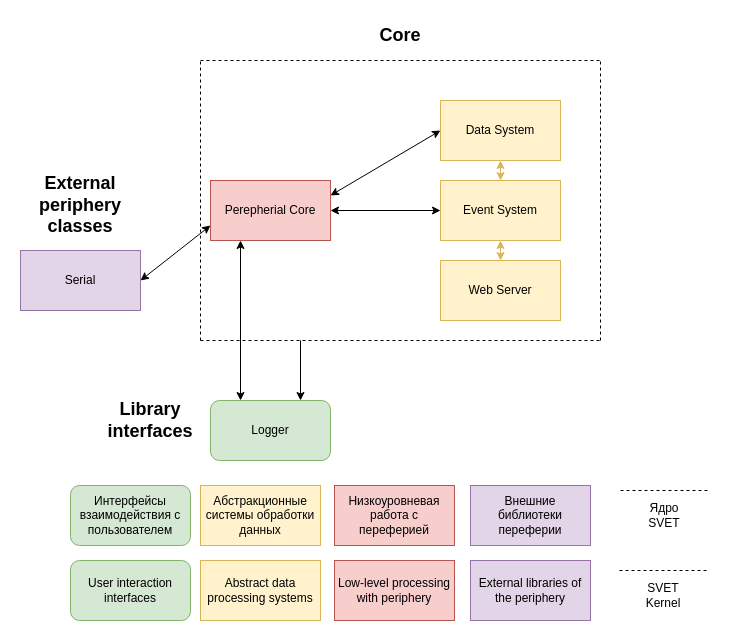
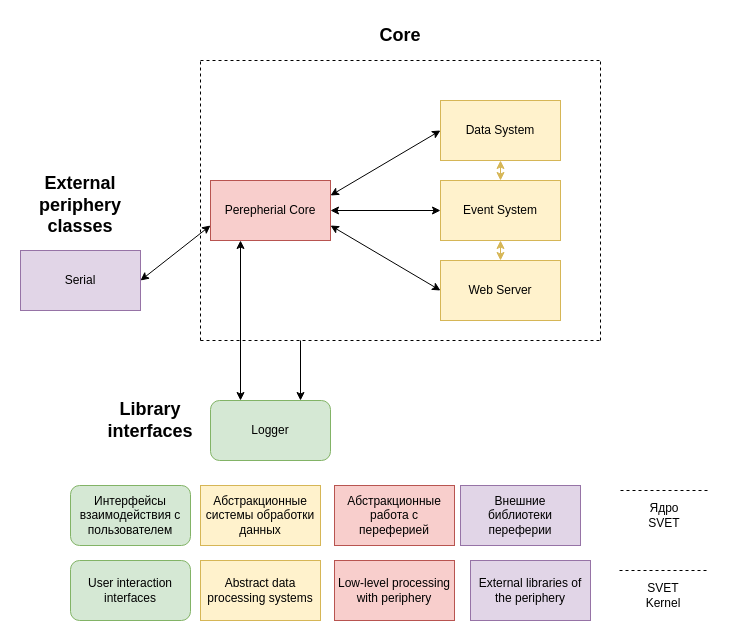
edge "Perepherial Core" -- "Web Server": added
node "Низкоуровневая работа с переферией": label "Низкоуровневая работа с переферией" -> "Абстракционные работа с переферией"
node "Внешние библиотеки переферии": moved (531, 516) -> (521, 516)
